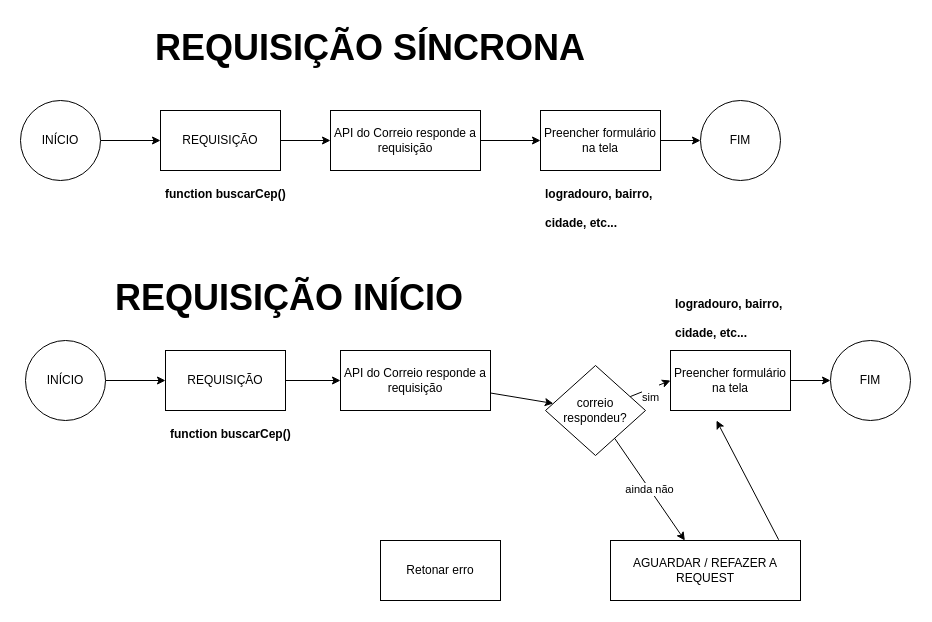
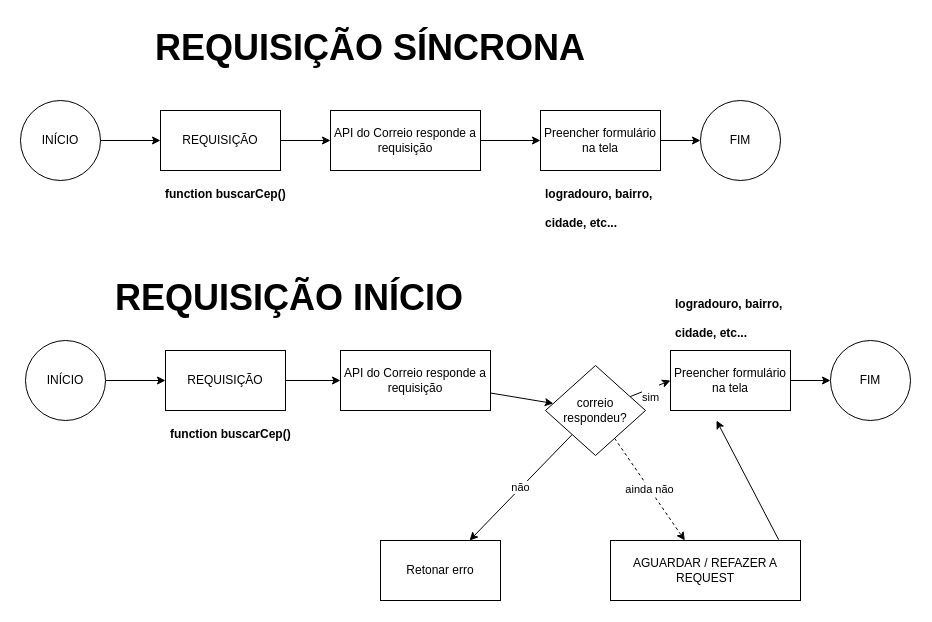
edge "correio respondeu?" -> "AGUARDAR / REFAZER A REQUEST": style solid -> dashed
edge "correio respondeu?" -> "Retonar erro": added, label "não"
